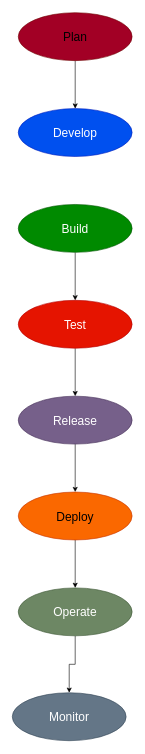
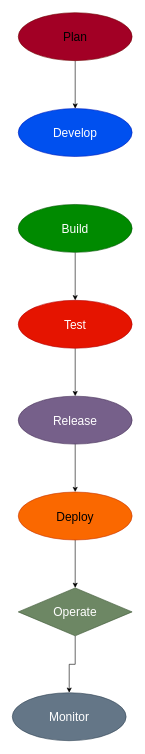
node "Operate": shape ellipse -> diamond
